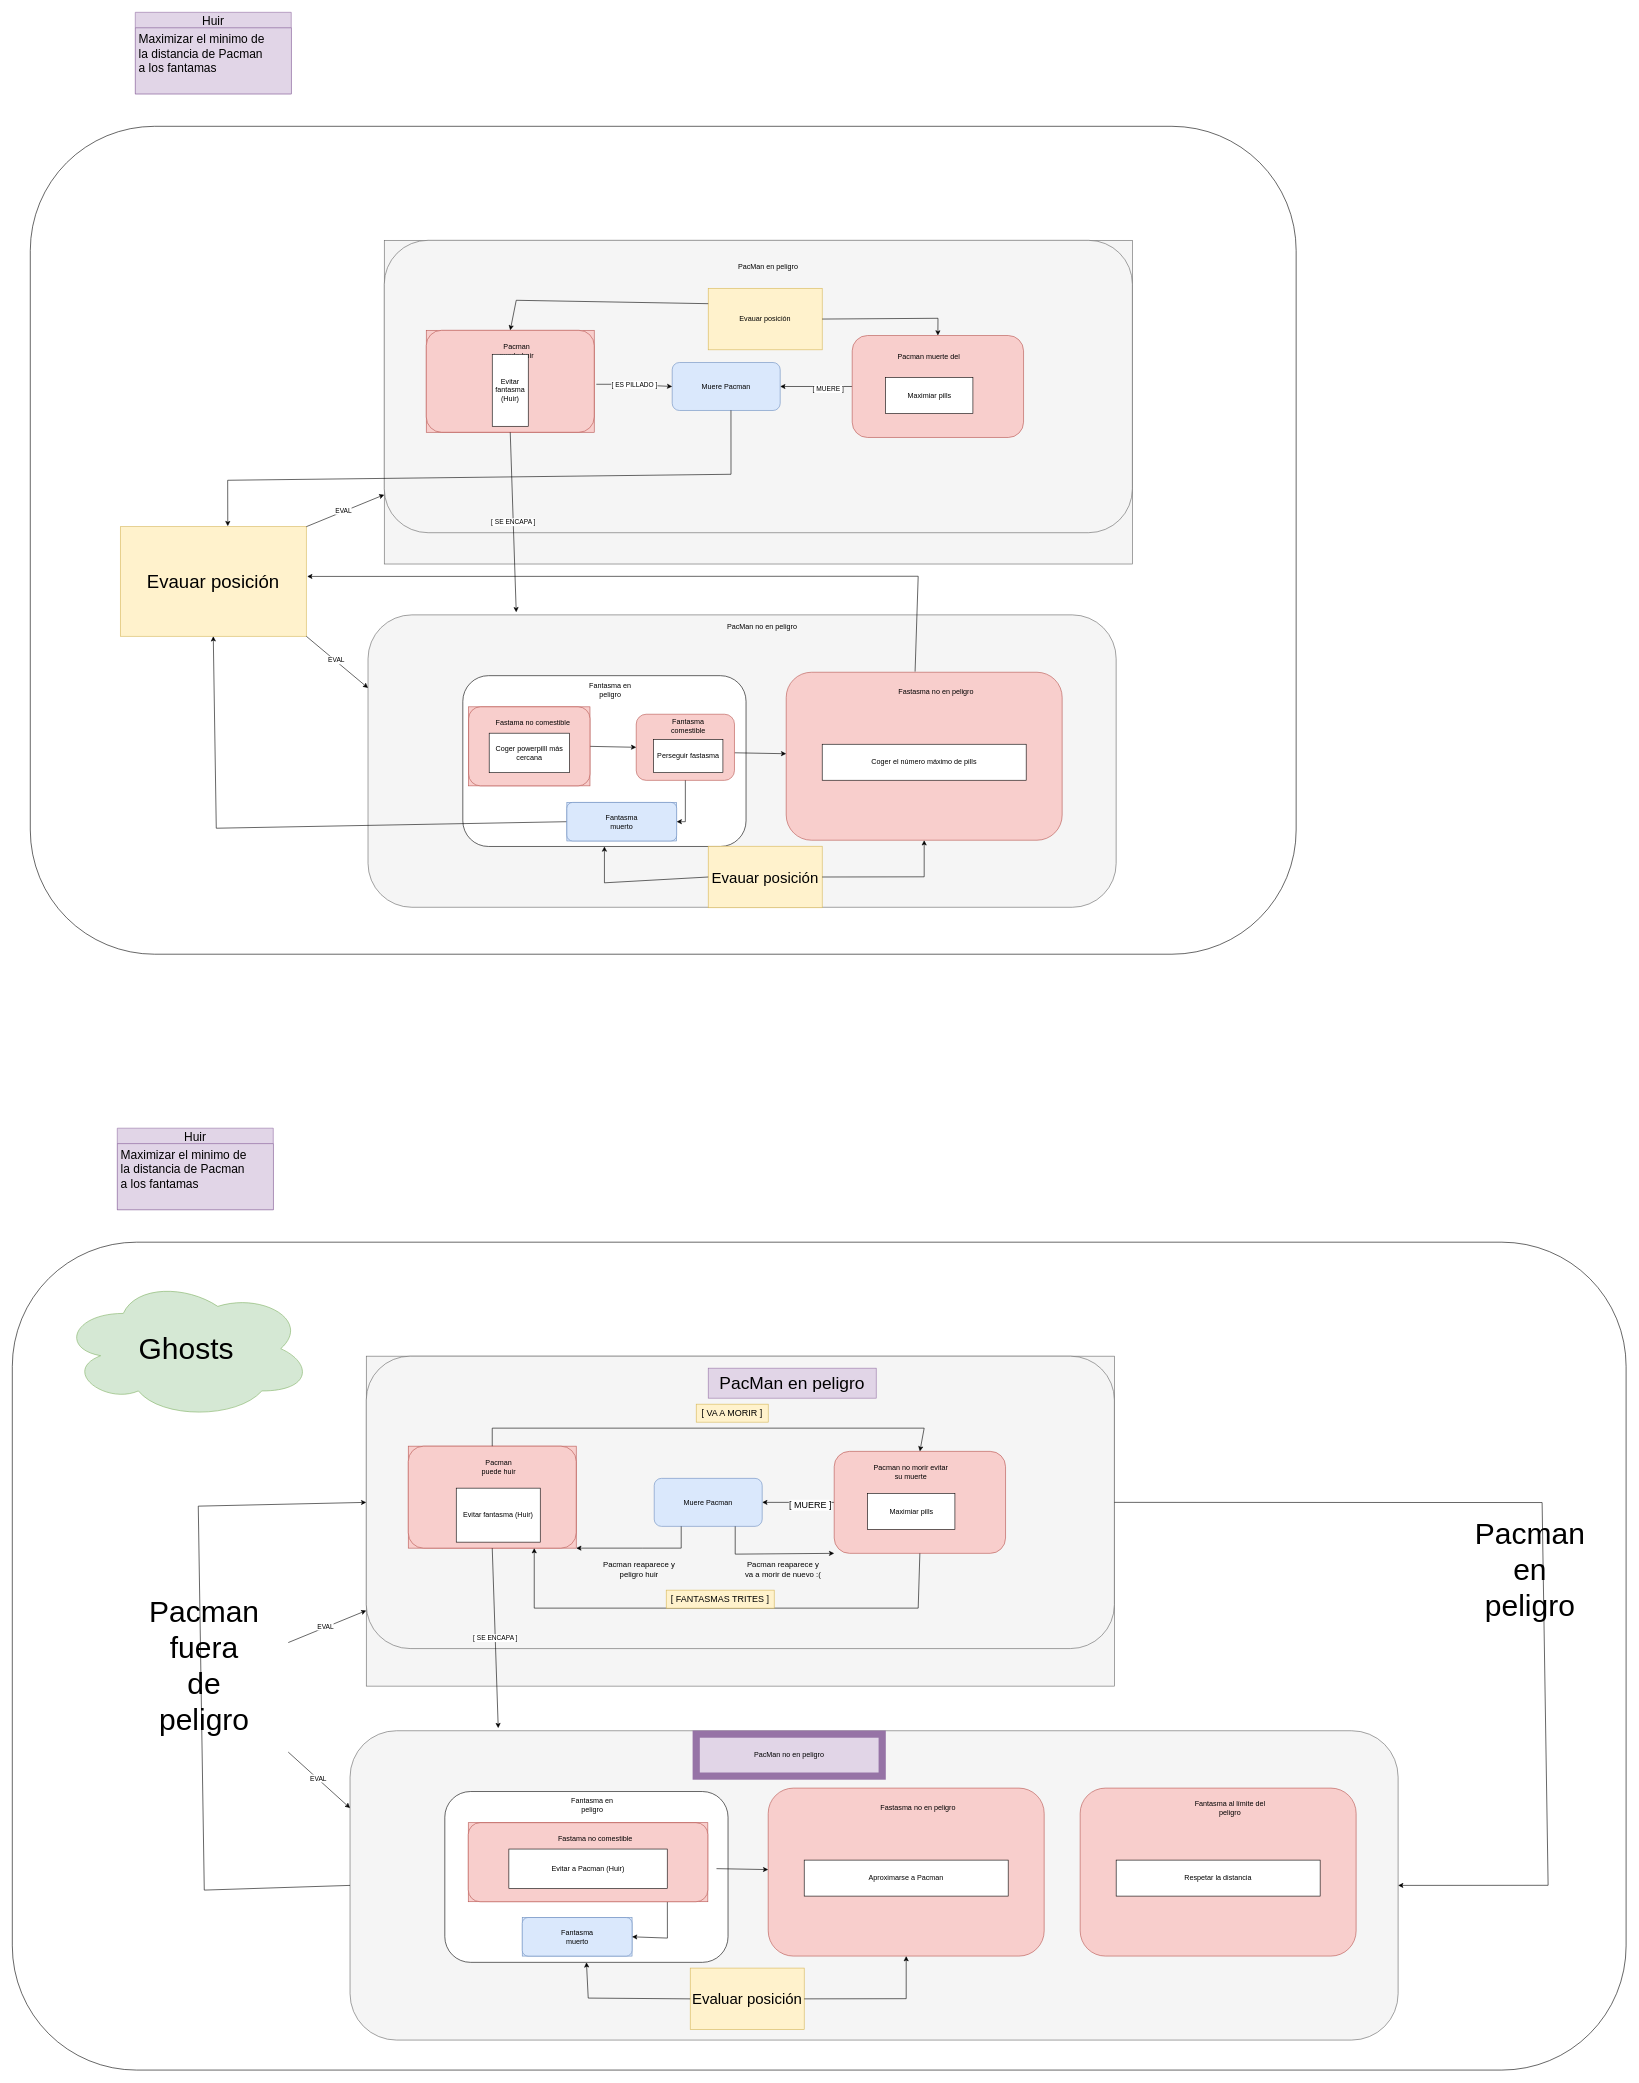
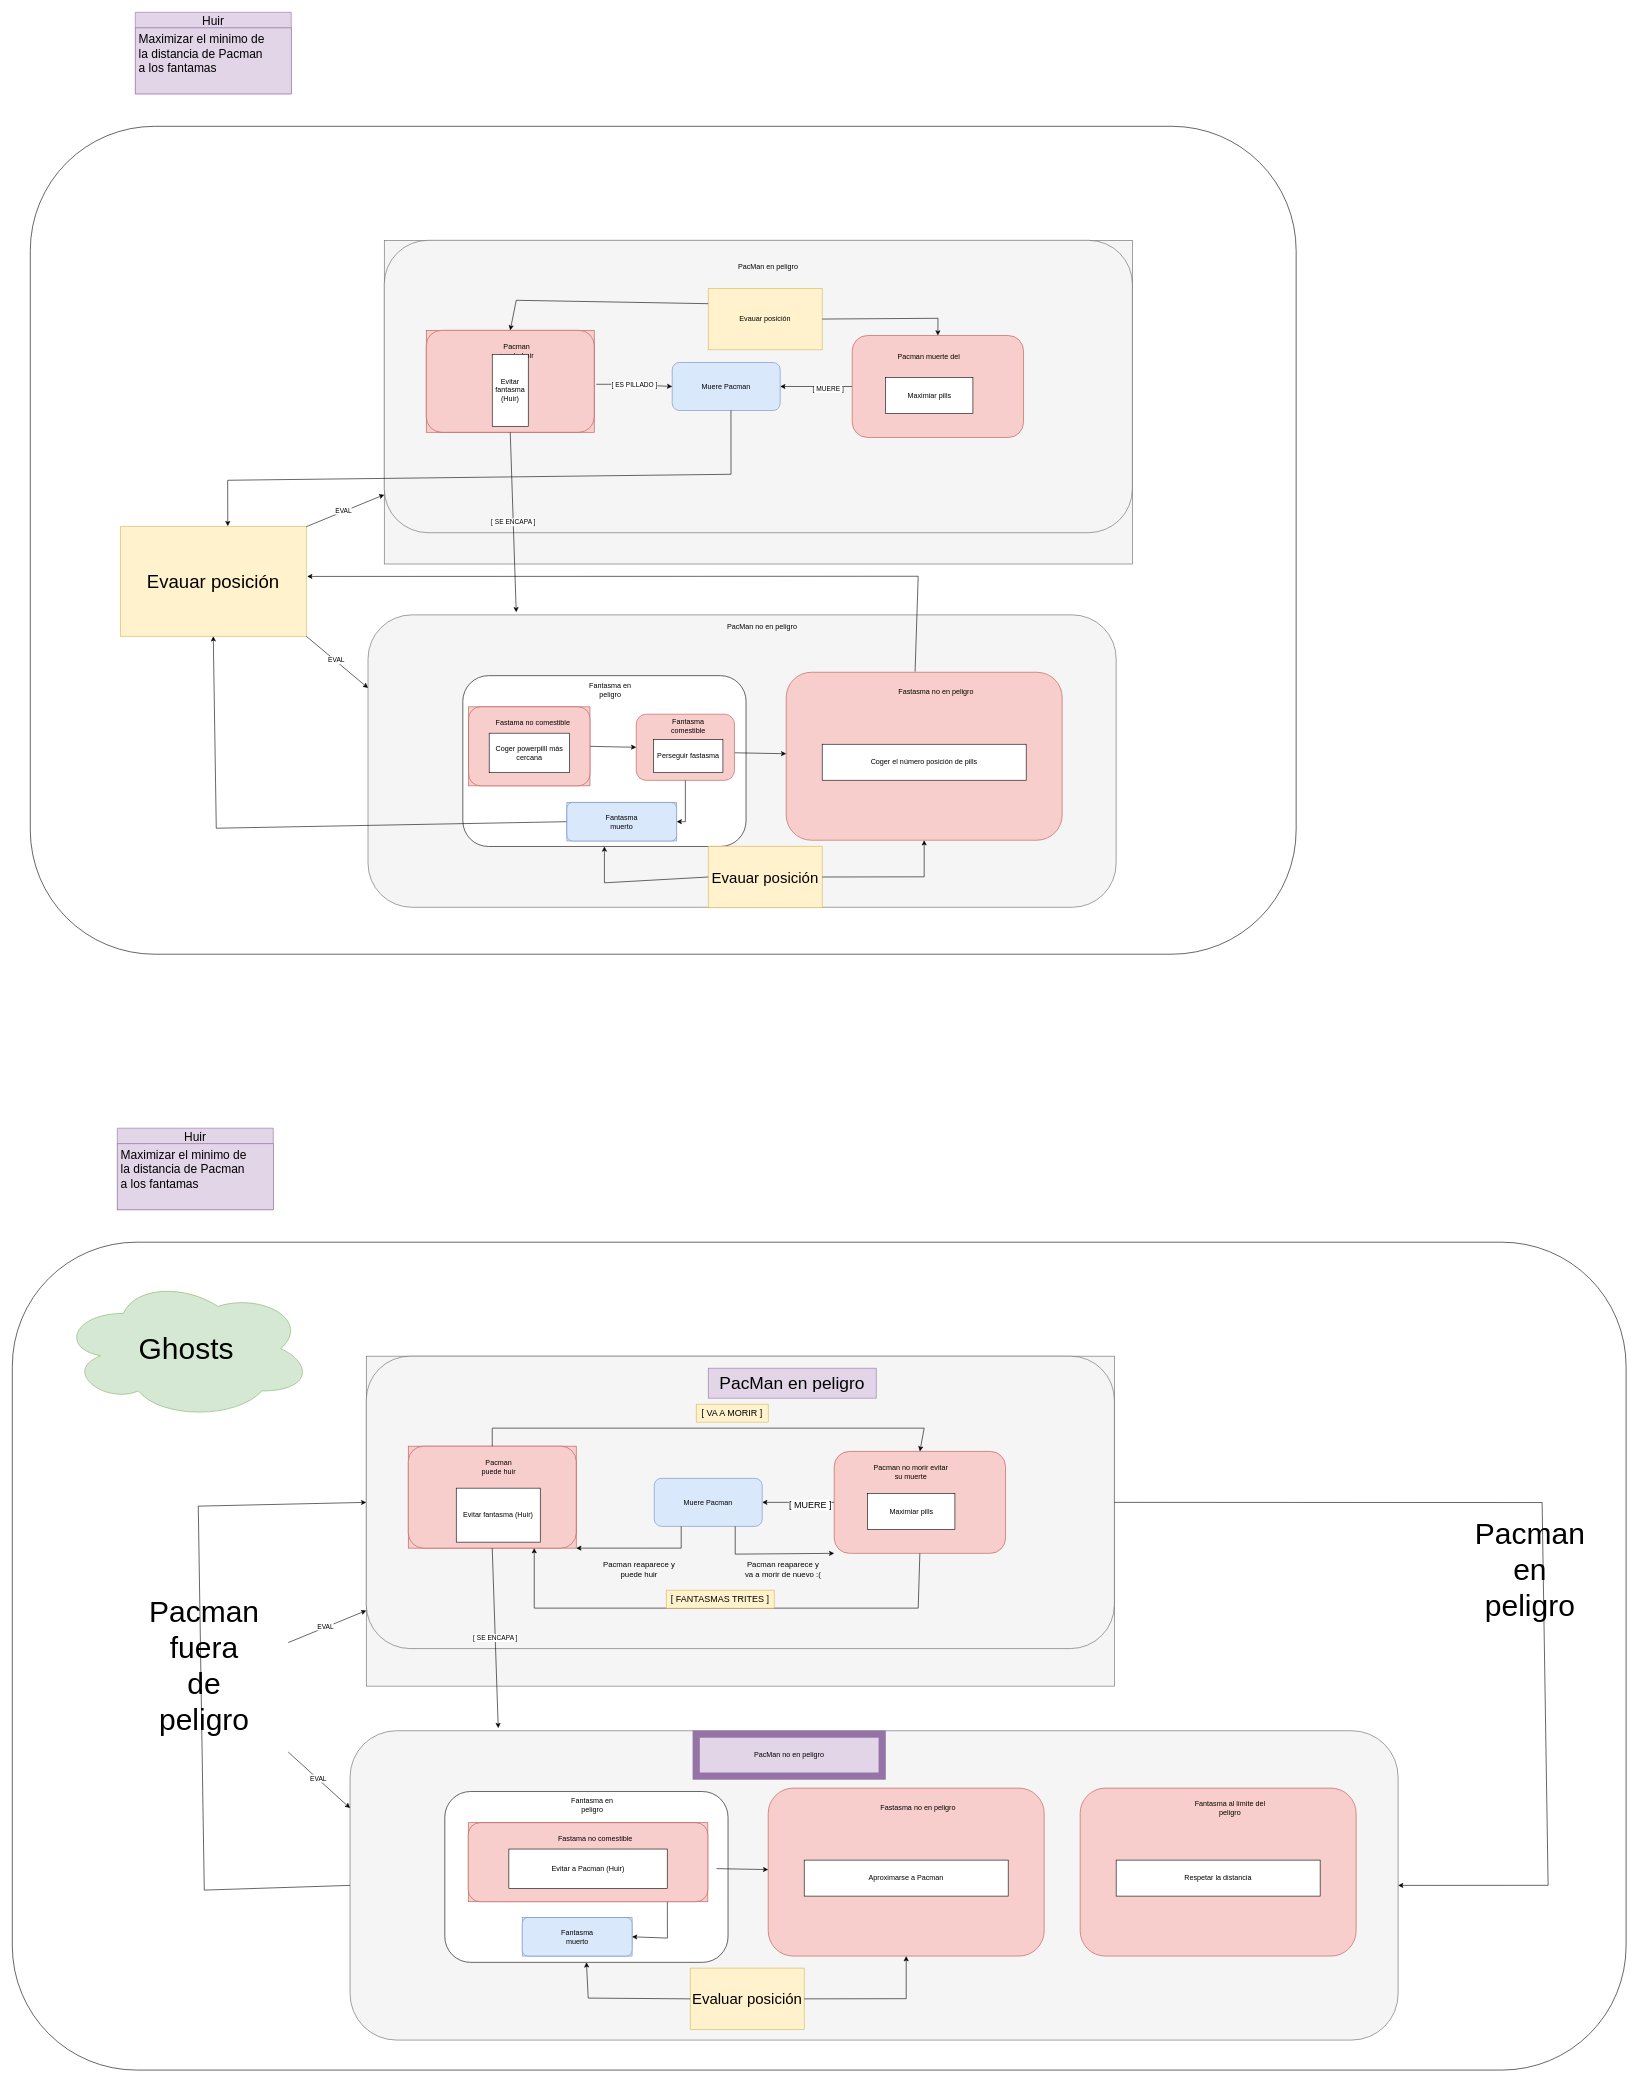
node "Coger el número máximo de pills": label "Coger el número máximo de pills" -> "Coger el número posición de pills"
node "Pacman reaparece y peligro huir": label "Pacman reaparece y peligro huir" -> "Pacman reaparece y puede huir"
